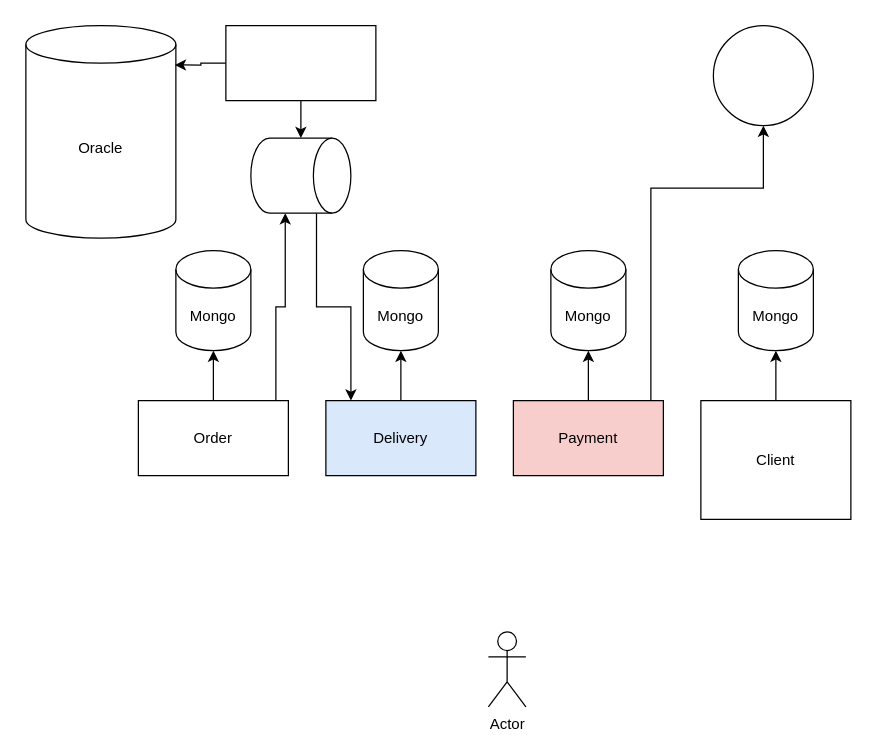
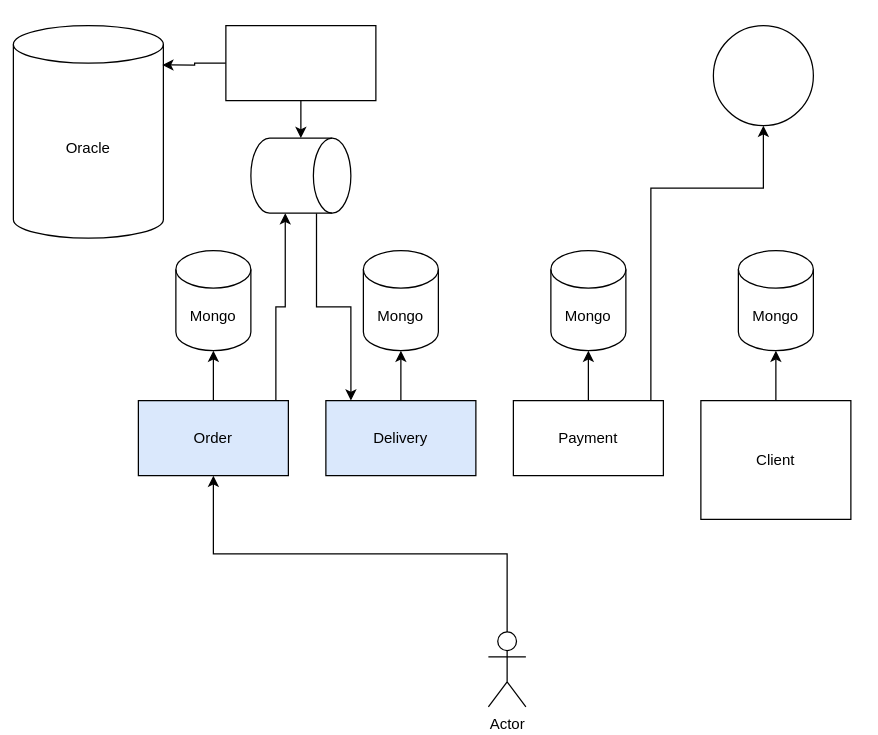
node "Oracle": moved (101, 132) -> (88, 132)
node "Order": fillcolor #ffffff -> #dae8fc
node "Payment": fillcolor #f8cecc -> #ffffff
edge "Actor" -> "Order": added
